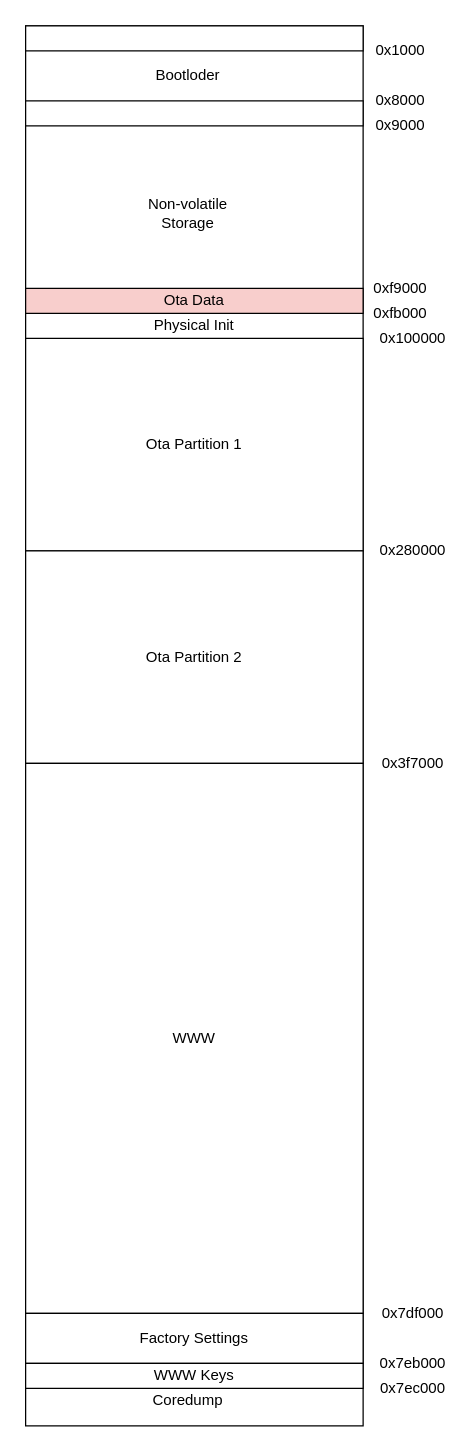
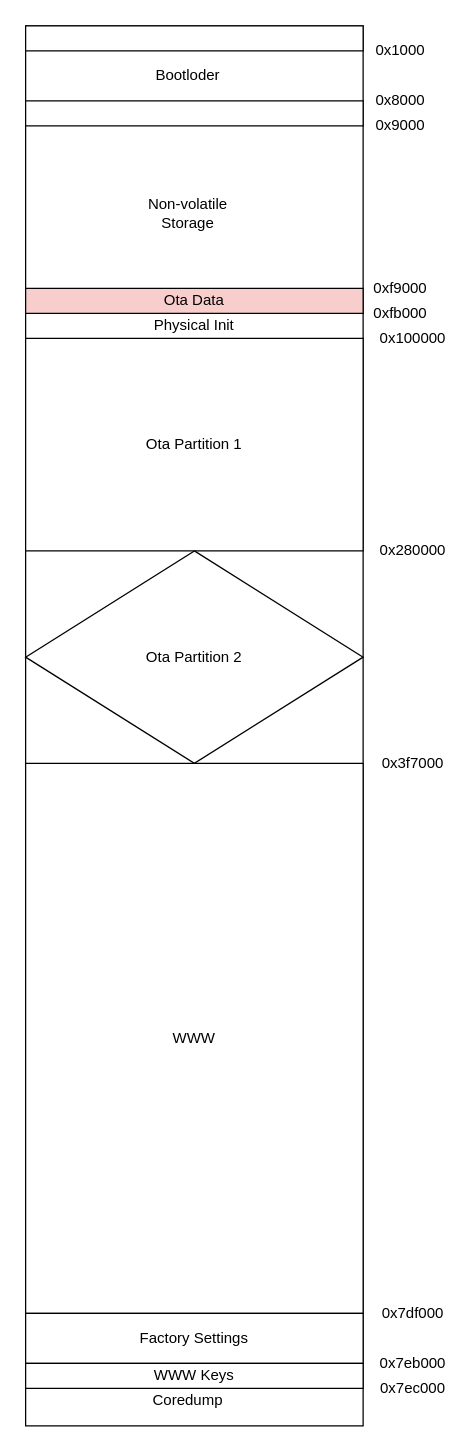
node "Ota Partition 2": shape rectangle -> diamond
